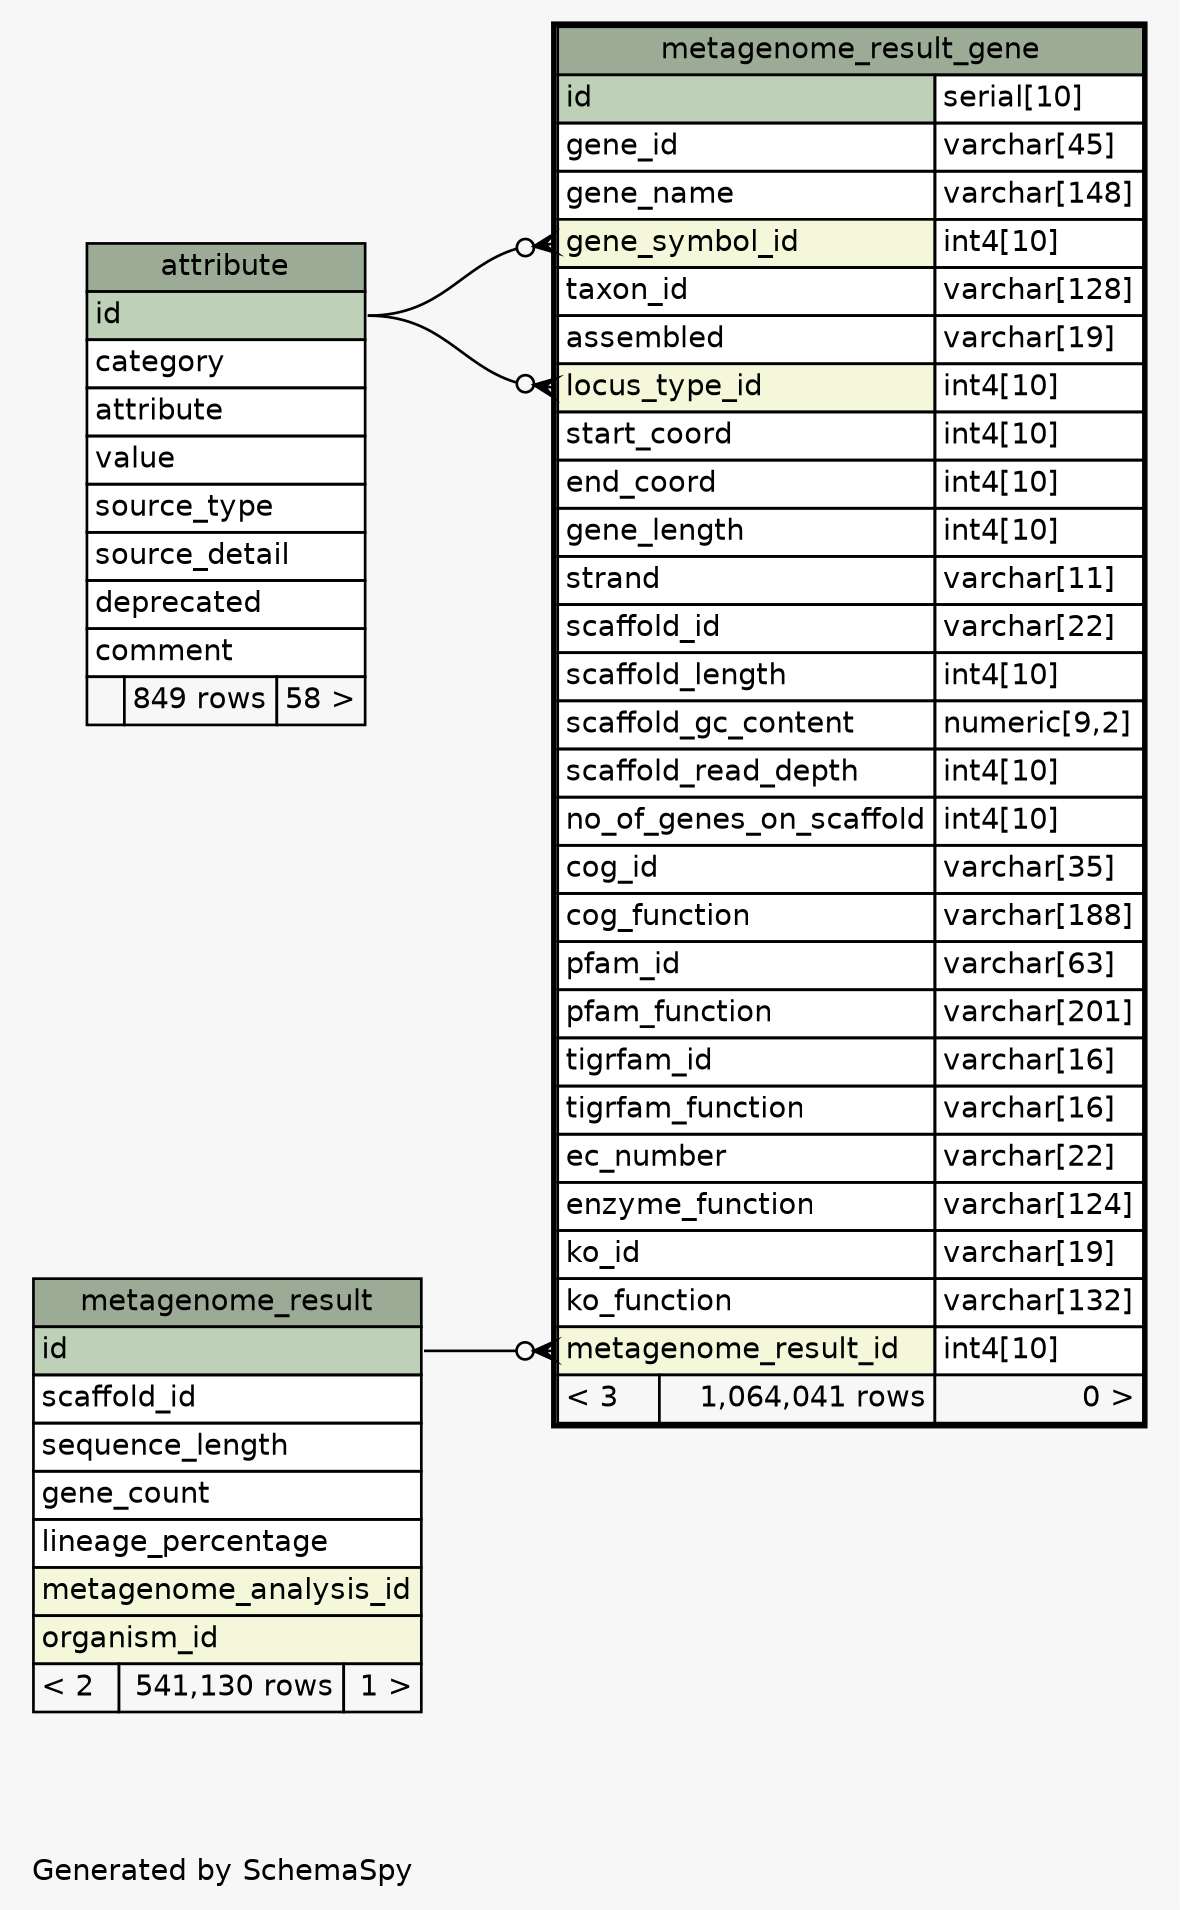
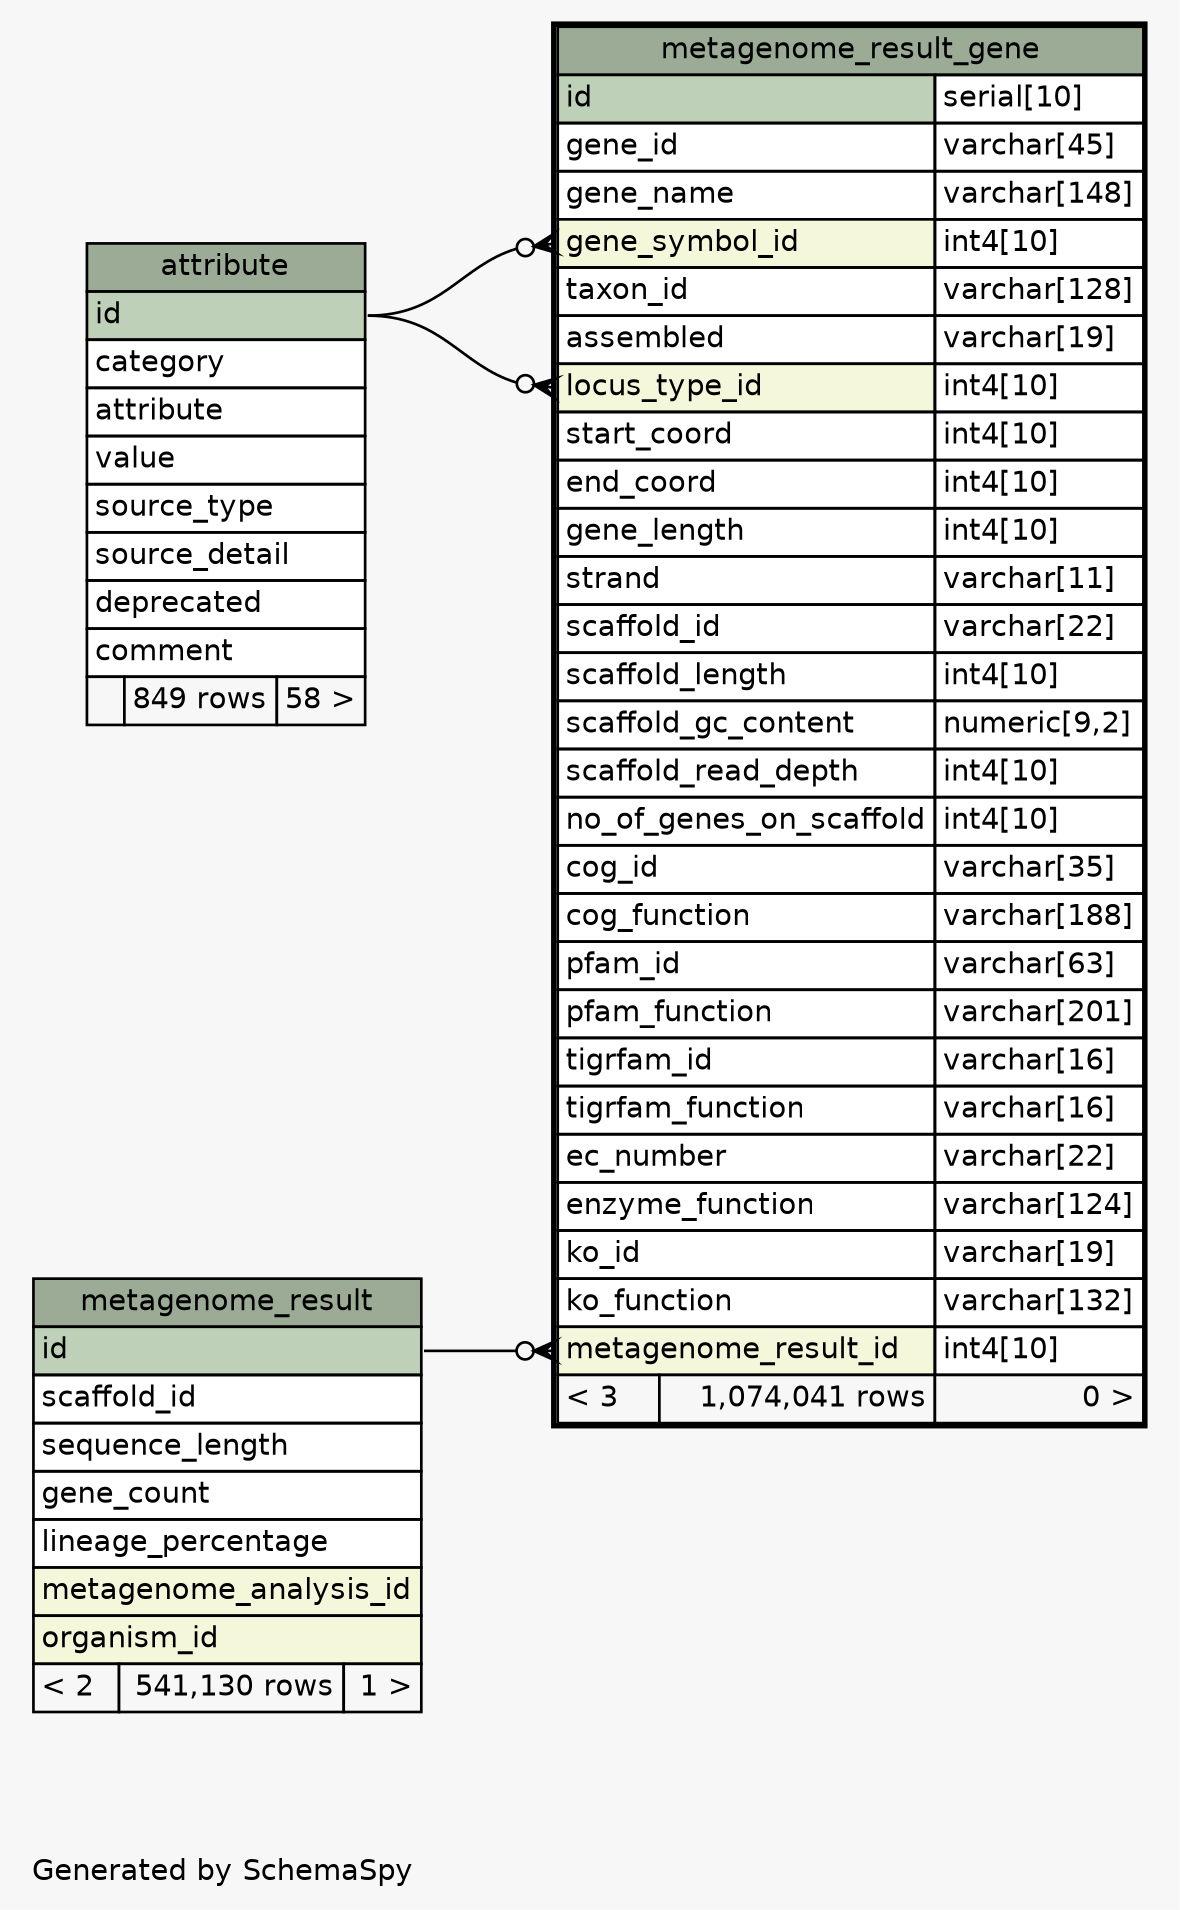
node "metagenome_result_gene": text "1,064,041 rows" -> "1,074,041 rows"
